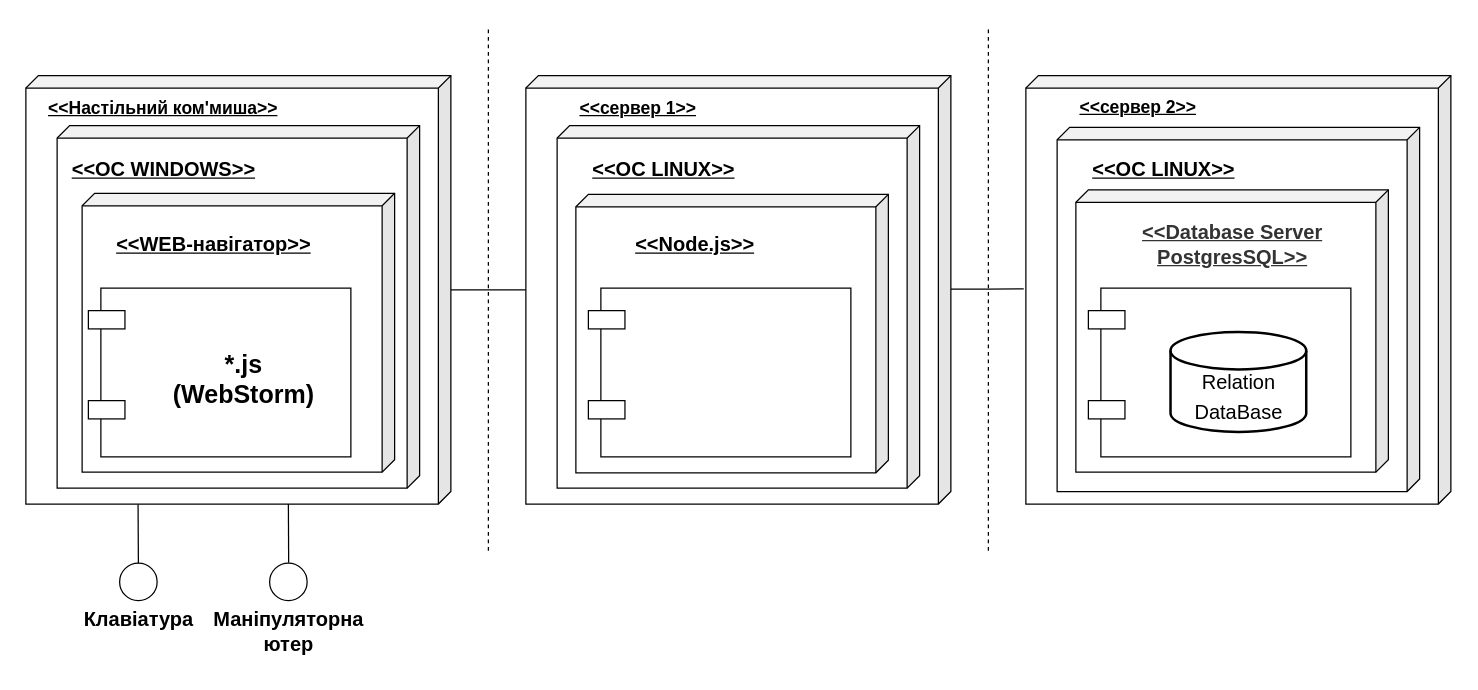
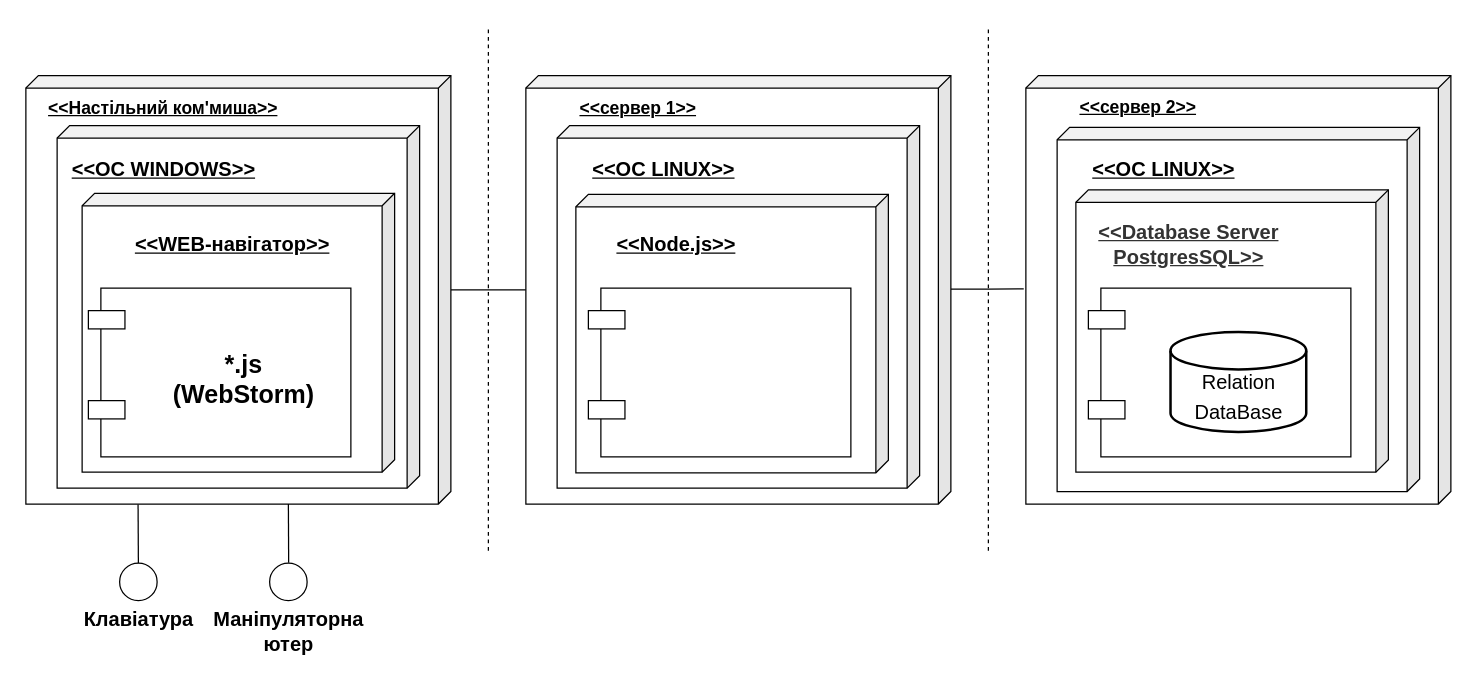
node "<<WEB-навігатор>>": moved (213, 244) -> (232, 244)
node "<<Node.js>>": moved (694, 244) -> (676, 244)
node "<<Database Server PostgresSQL>>": moved (1232, 244) -> (1188, 244)
